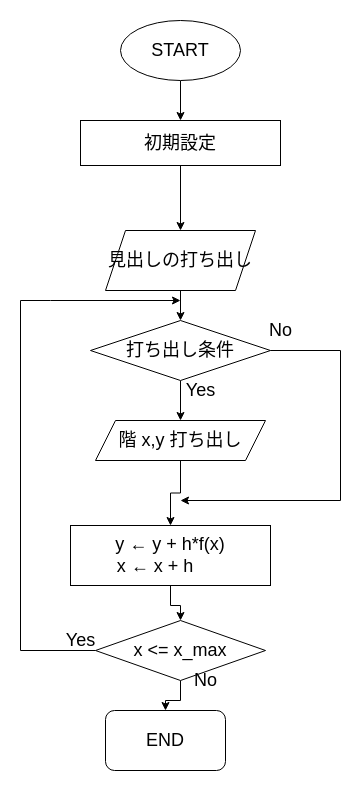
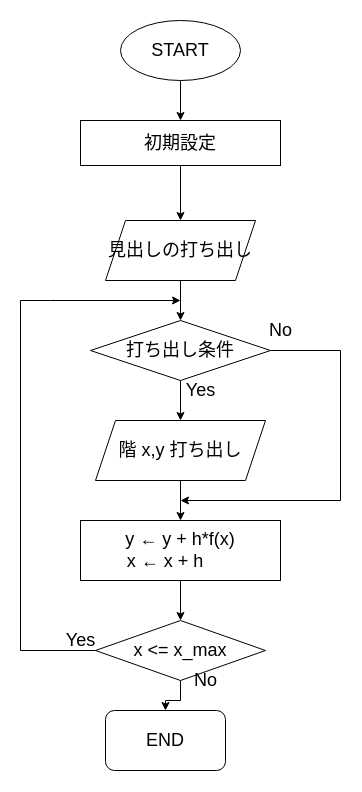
node "見出しの打ち出し": moved (181, 261) -> (181, 251)
node "階 x,y 打ち出し": size 170x40 -> 170x60
node "y ← y + h*f(x)x ← x + h": moved (171, 556) -> (181, 551)
